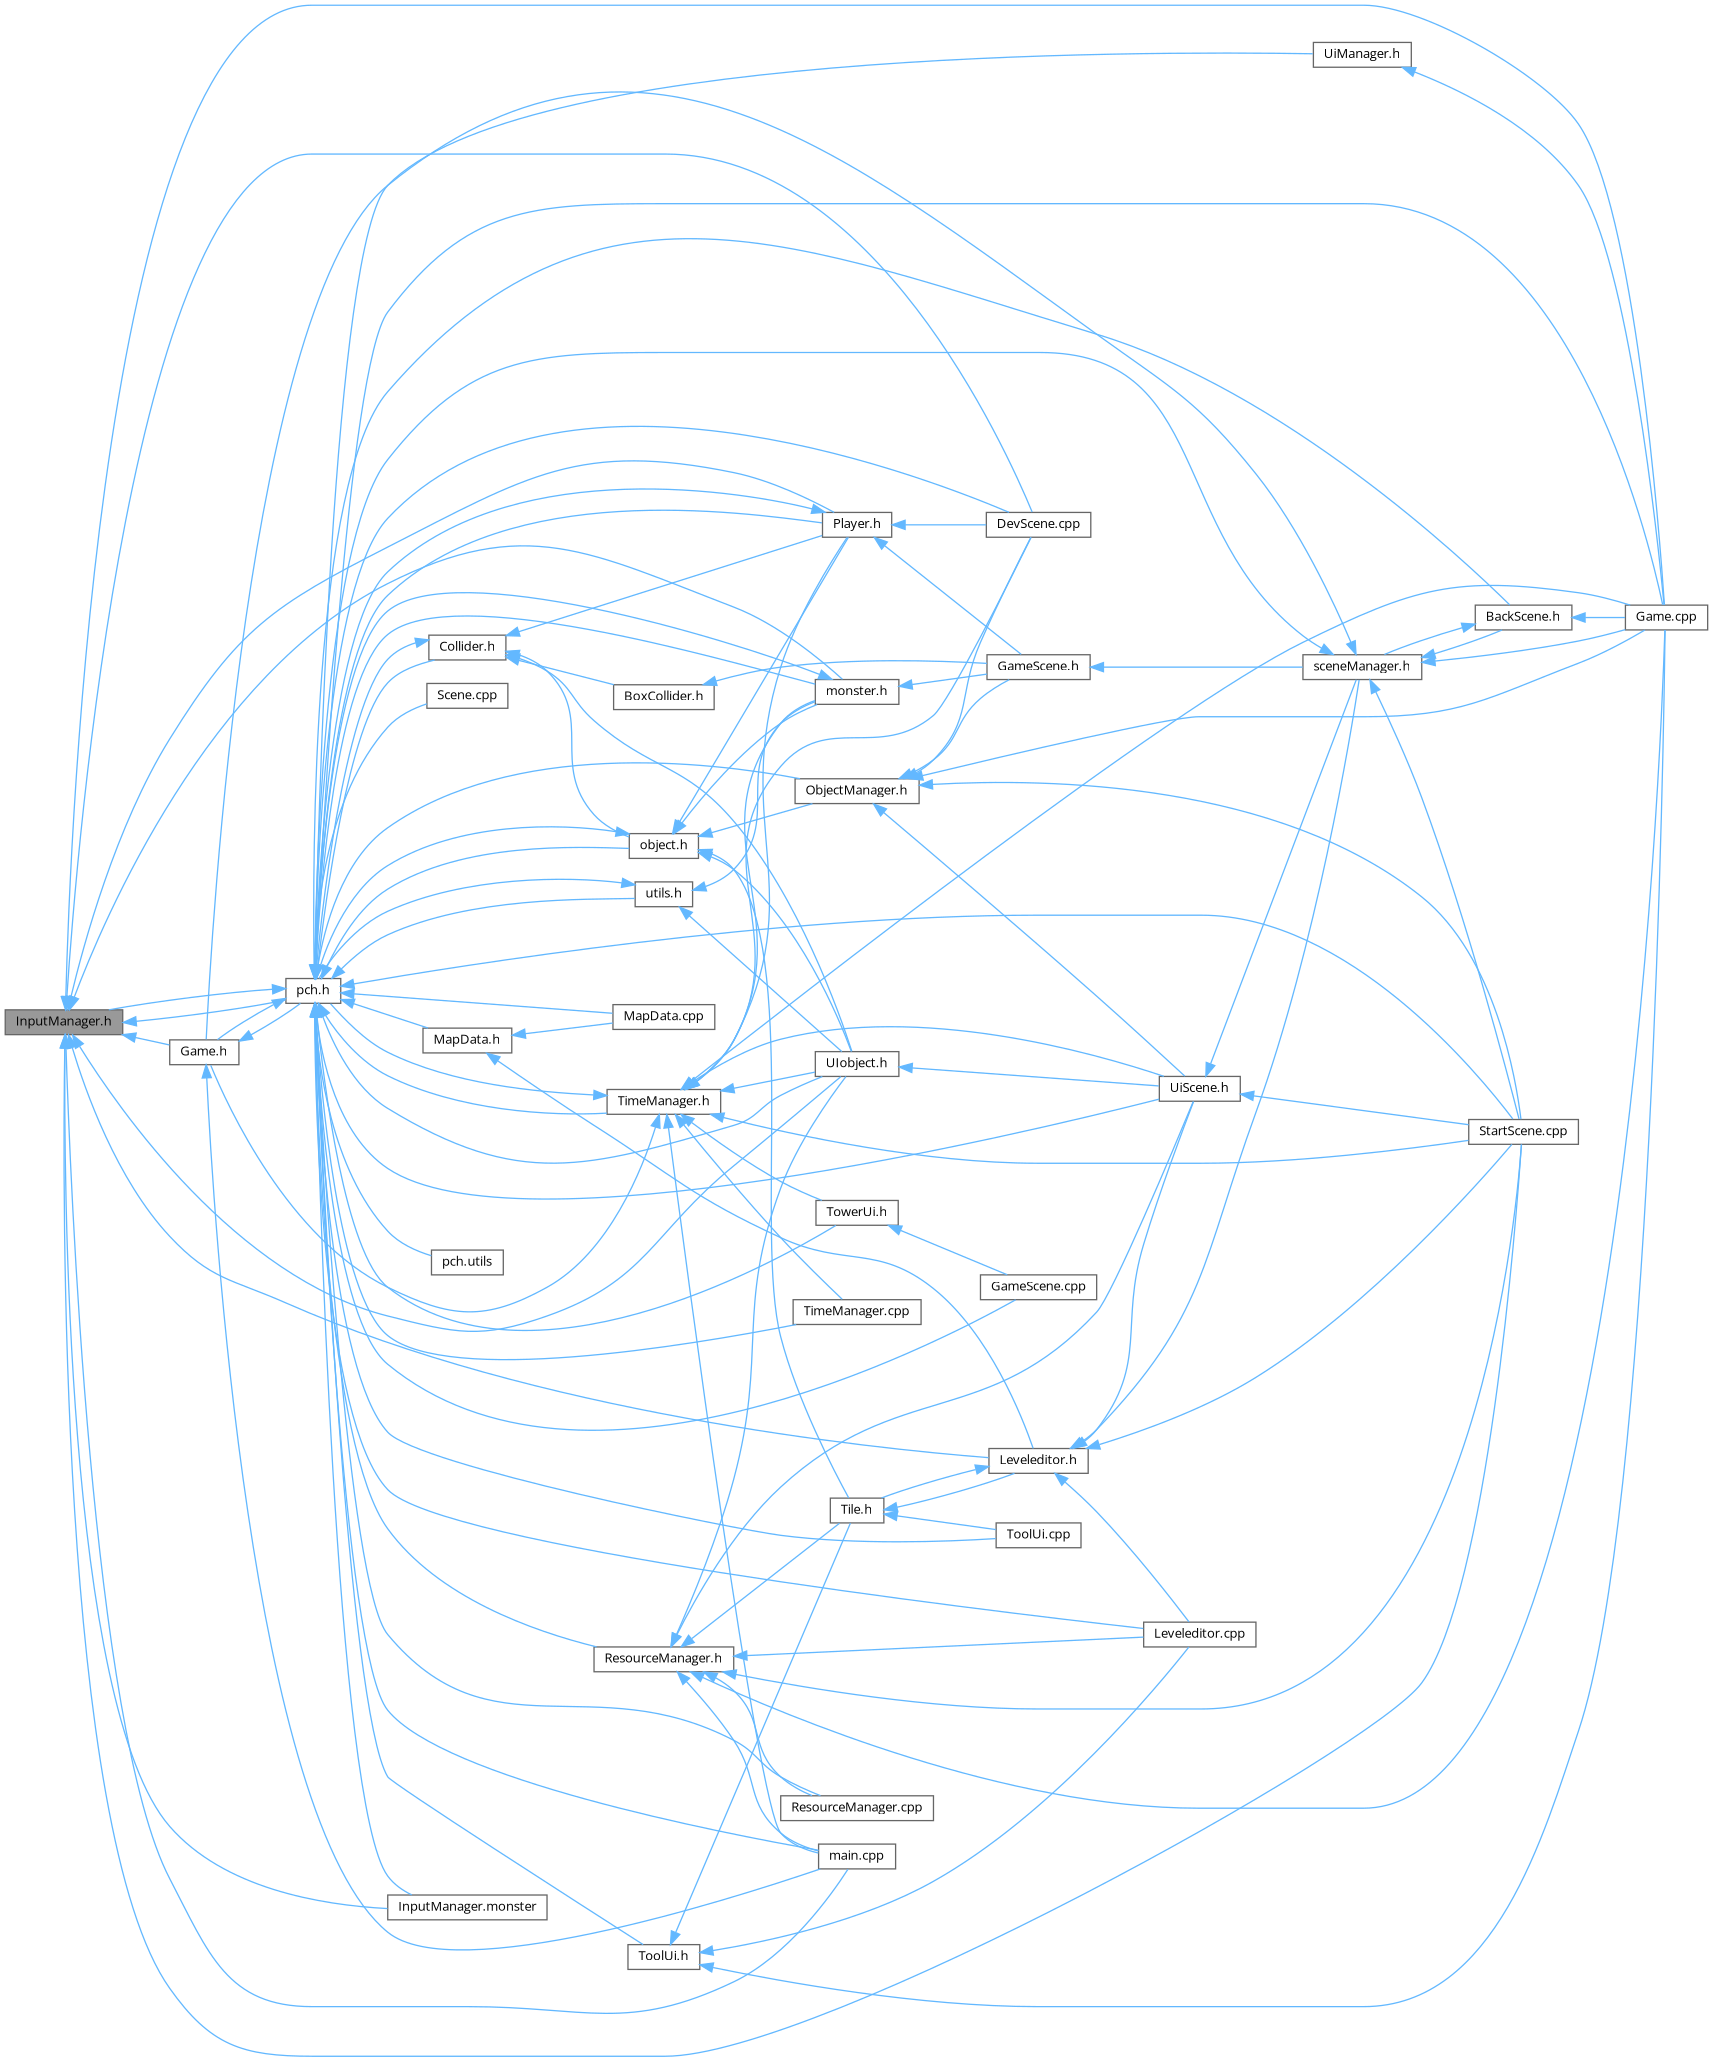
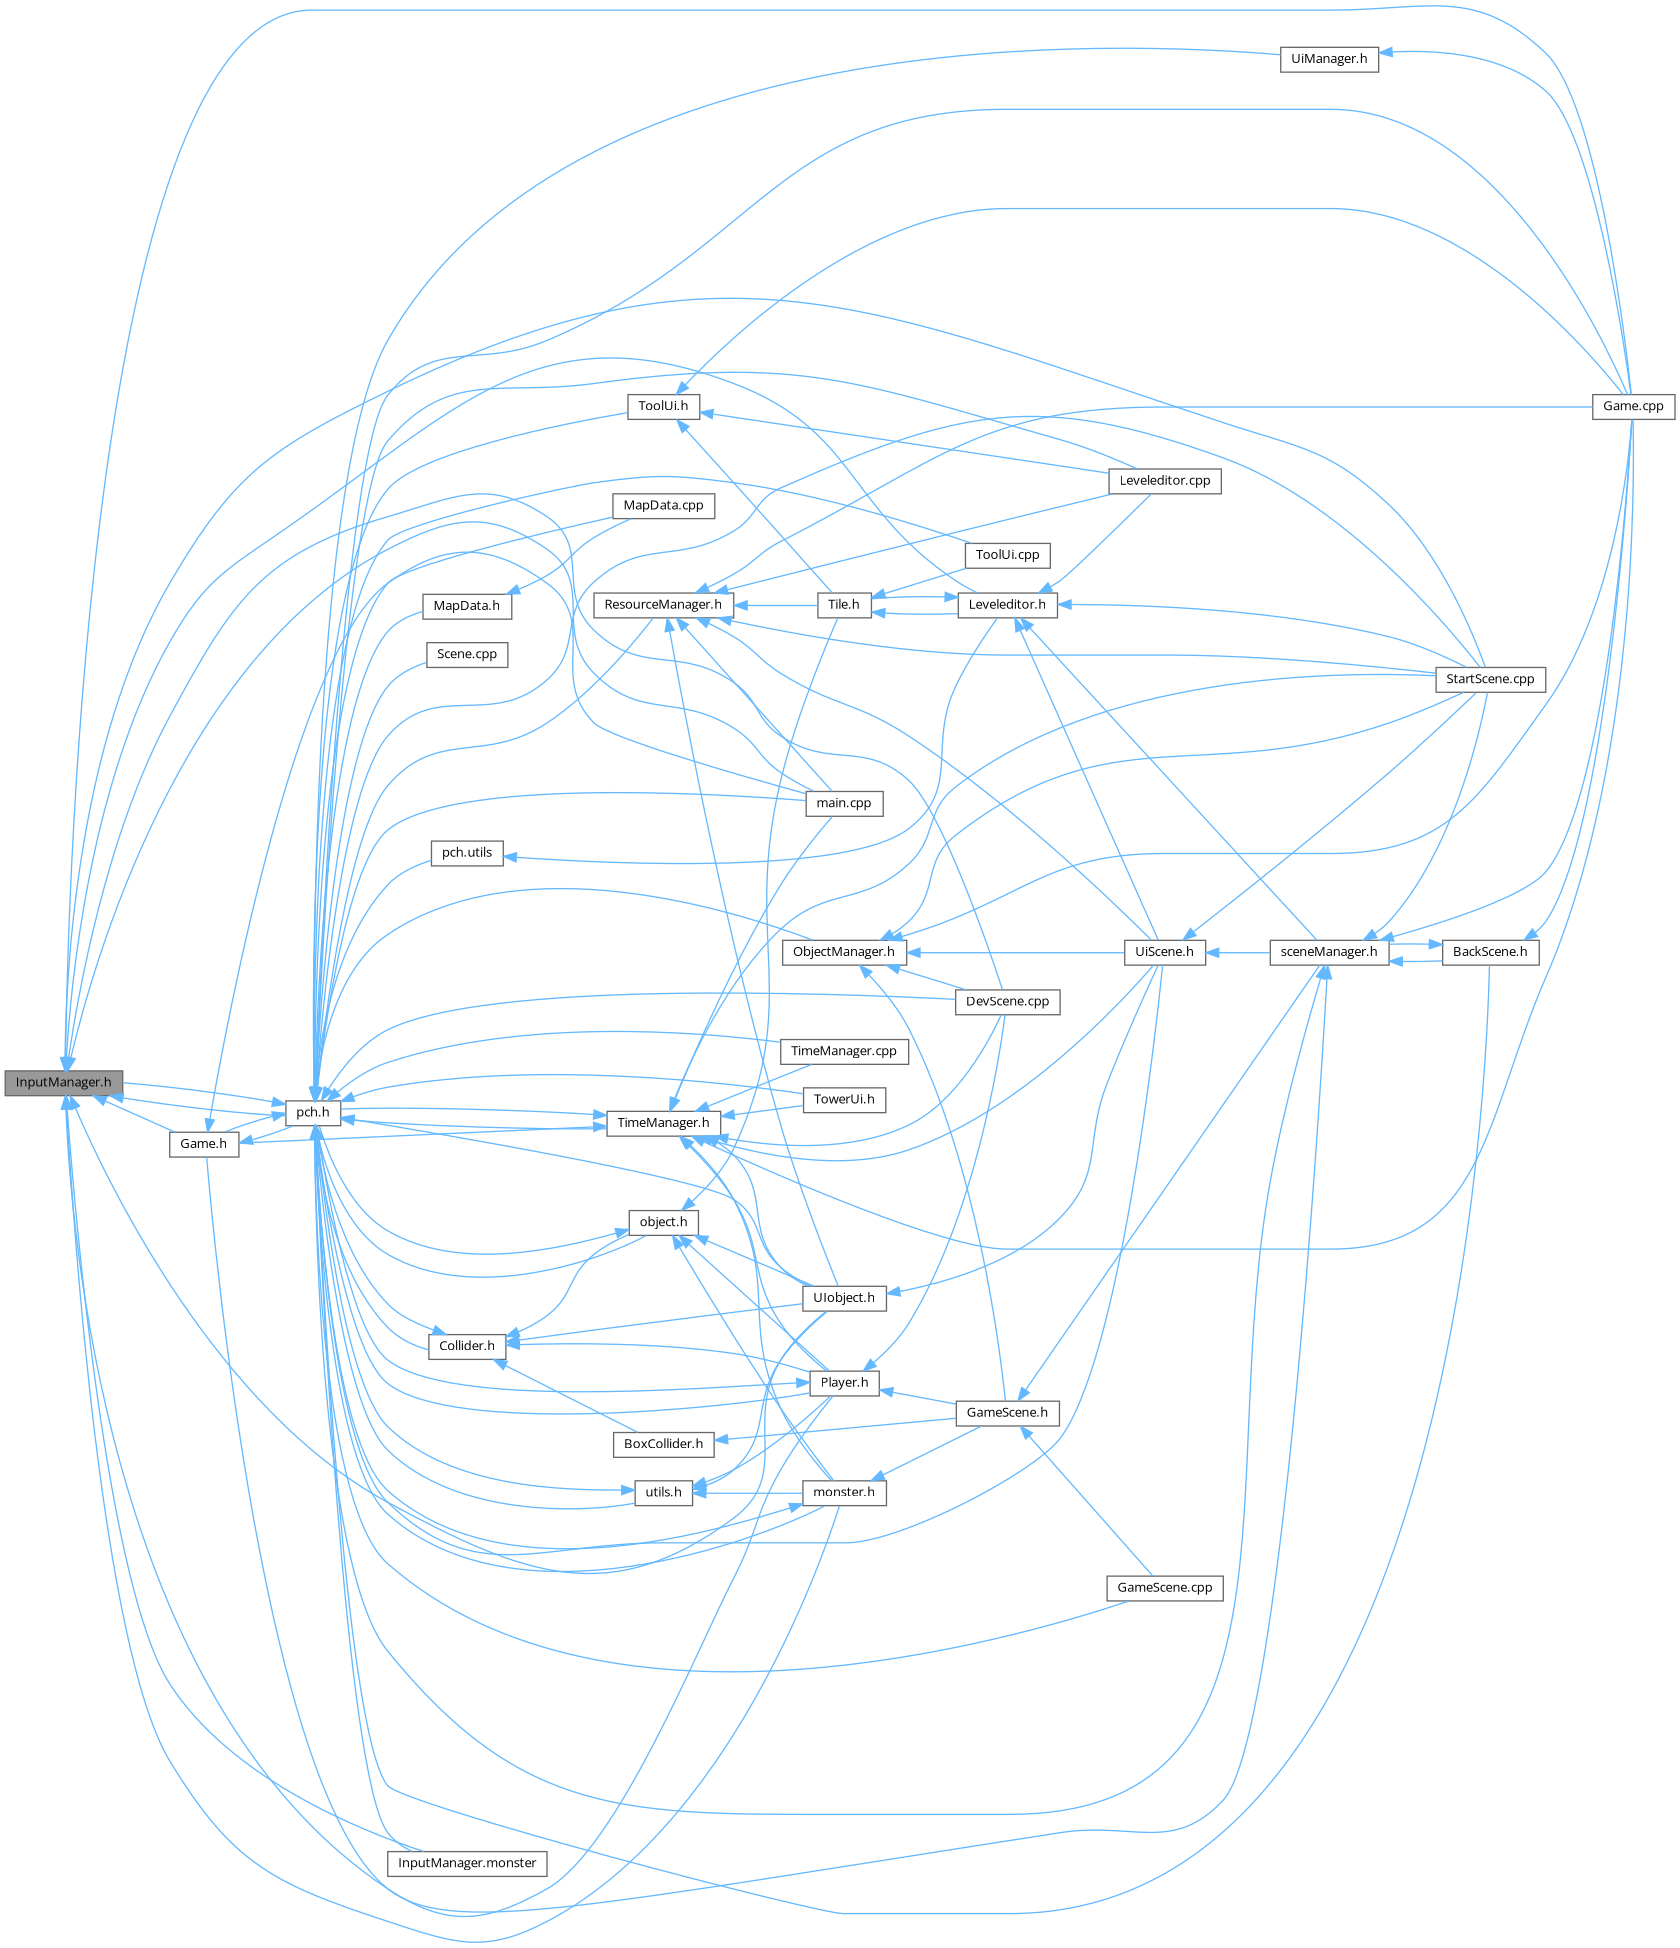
edge "ObjectManager.h" -> "object.h": removed
edge "Leveleditor.h" -> "MapData.h": now "Leveleditor.h" -> "pch.utils"
edge "GameScene.cpp" -> "TowerUi.h": now "GameScene.cpp" -> "GameScene.h"
edge "Player.h" -> "utils.h": added
node "ResourceManager.cpp": removed
